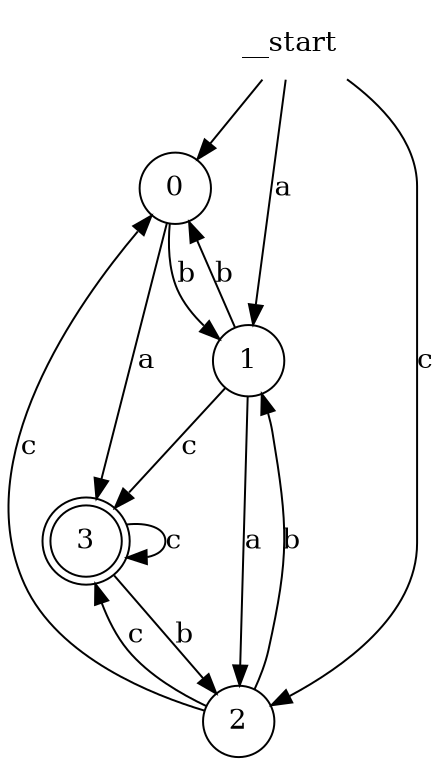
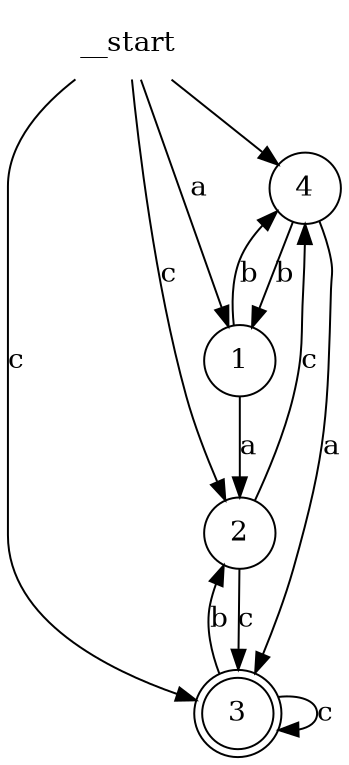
node "0": label "0" -> "4"
edge "1" -> "3": now "__start" -> "3"
edge "2" -> "1": removed, label "b"
